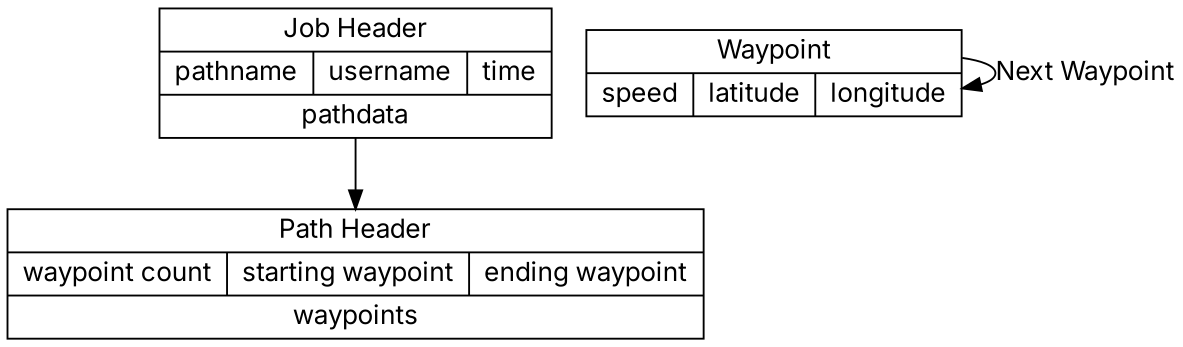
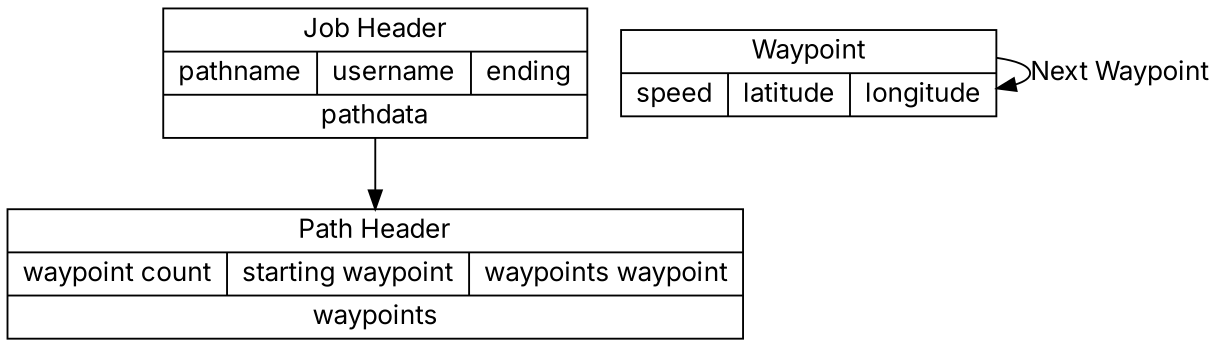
node "Job Header": text "time" -> "ending"
node "Path Header": text "ending waypoint" -> "waypoints waypoint"
